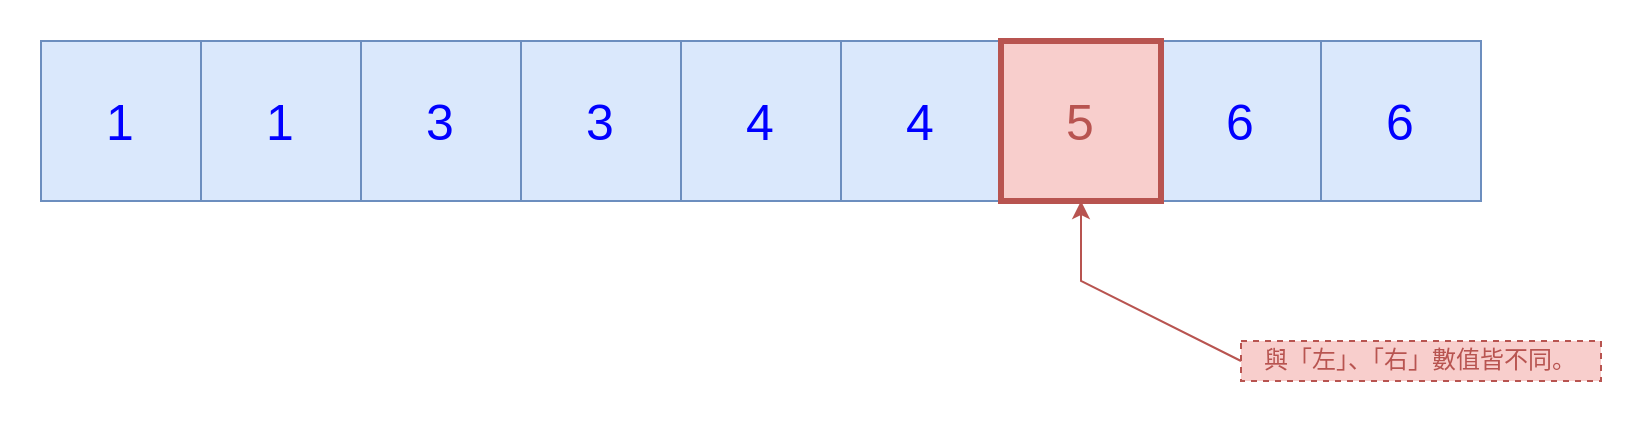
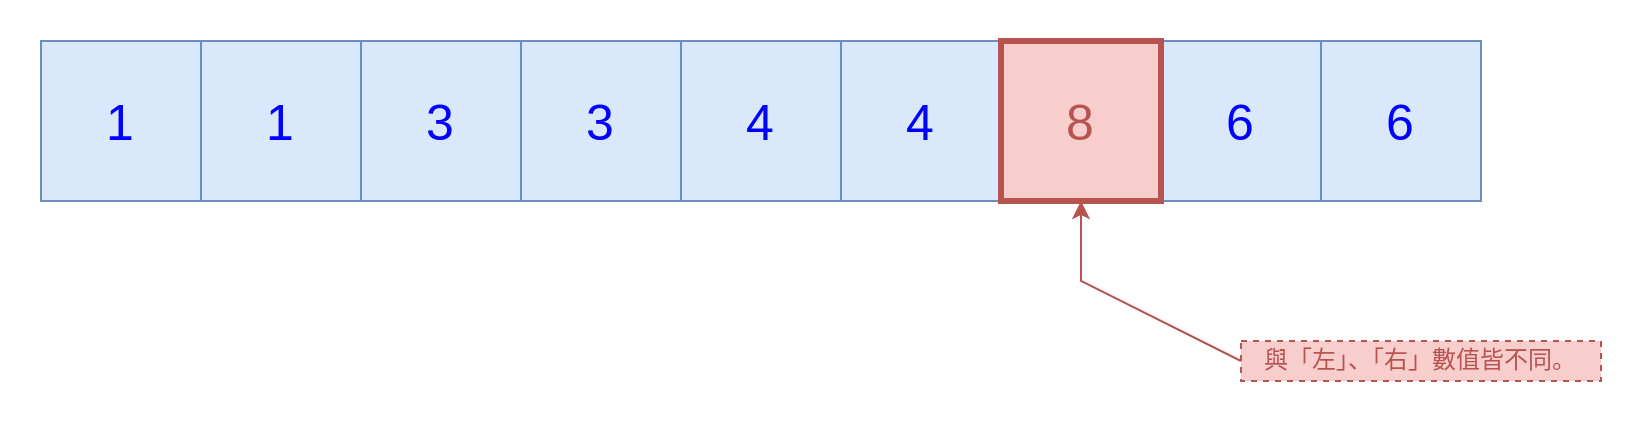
node "5": label "5" -> "8"
